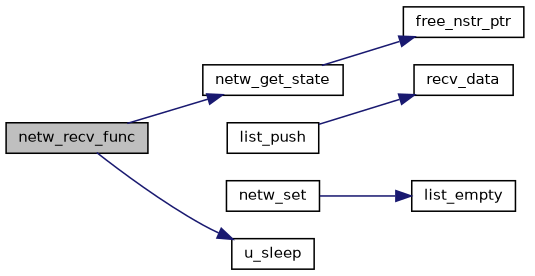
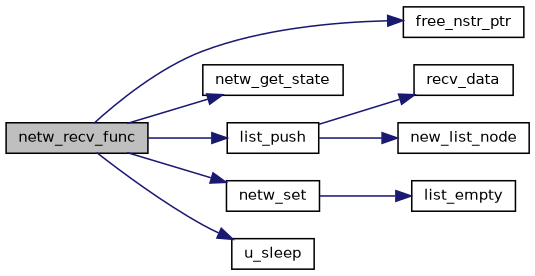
edge "netw_get_state" -> "free_nstr_ptr": now "netw_recv_func" -> "free_nstr_ptr"
edge "netw_recv_func" -> "list_push": added
node "new_list_node": added
edge "netw_recv_func" -> "netw_set": added
